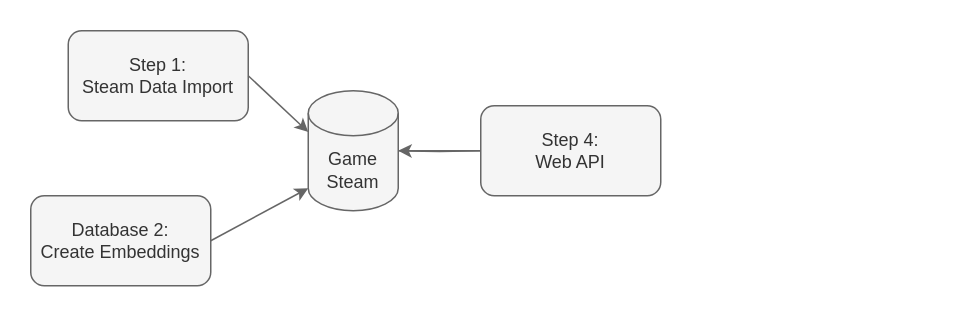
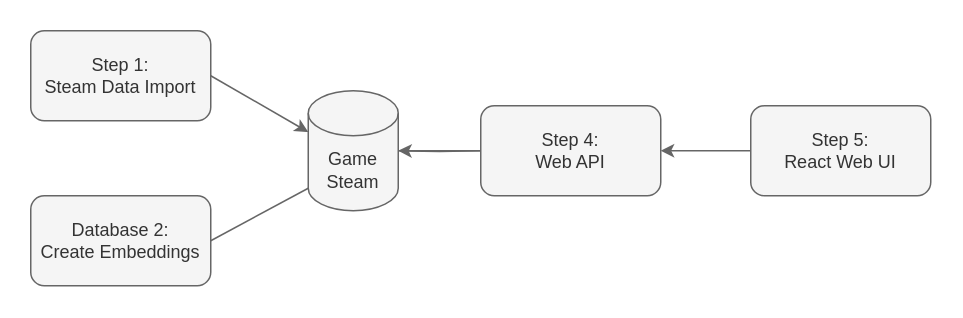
node "Step 1: Steam Data Import": moved (158, 76) -> (121, 76)
edge "Step 5: React Web UI" -> "Step 4: Web API": added
node "Step 5: React Web UI": added
edge "Database 2: Create Embeddings" -> "Game Steam": arrowhead classic -> none
